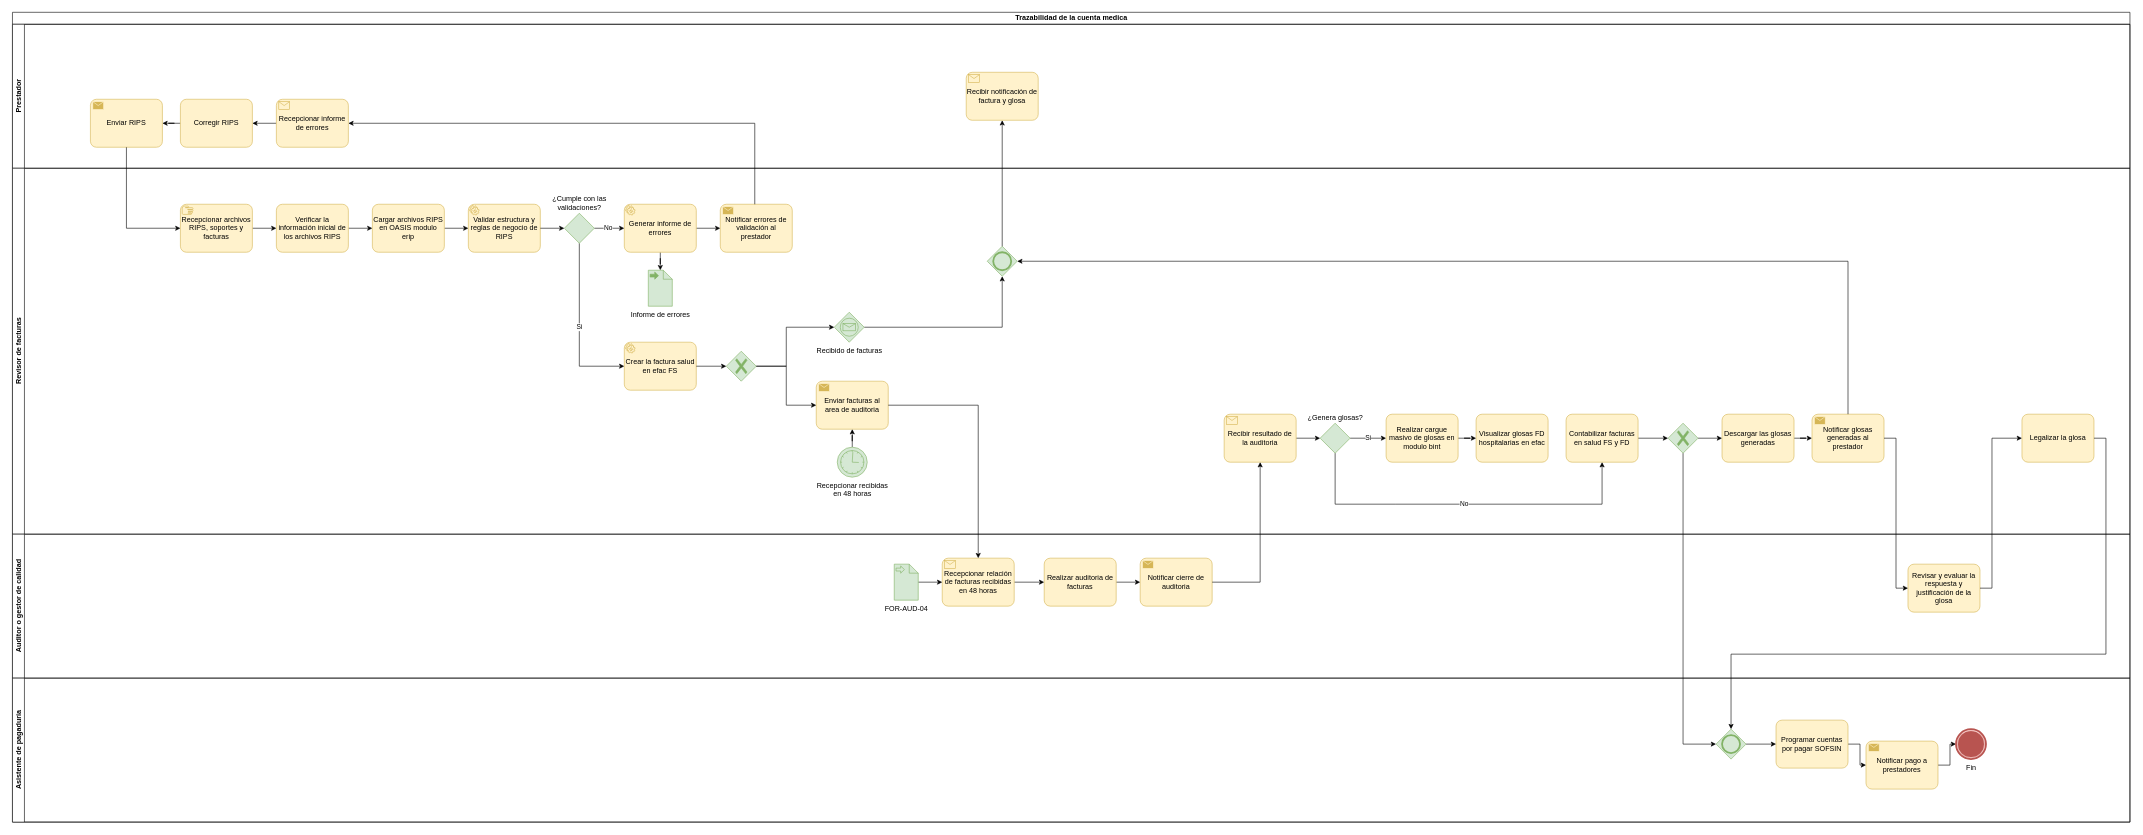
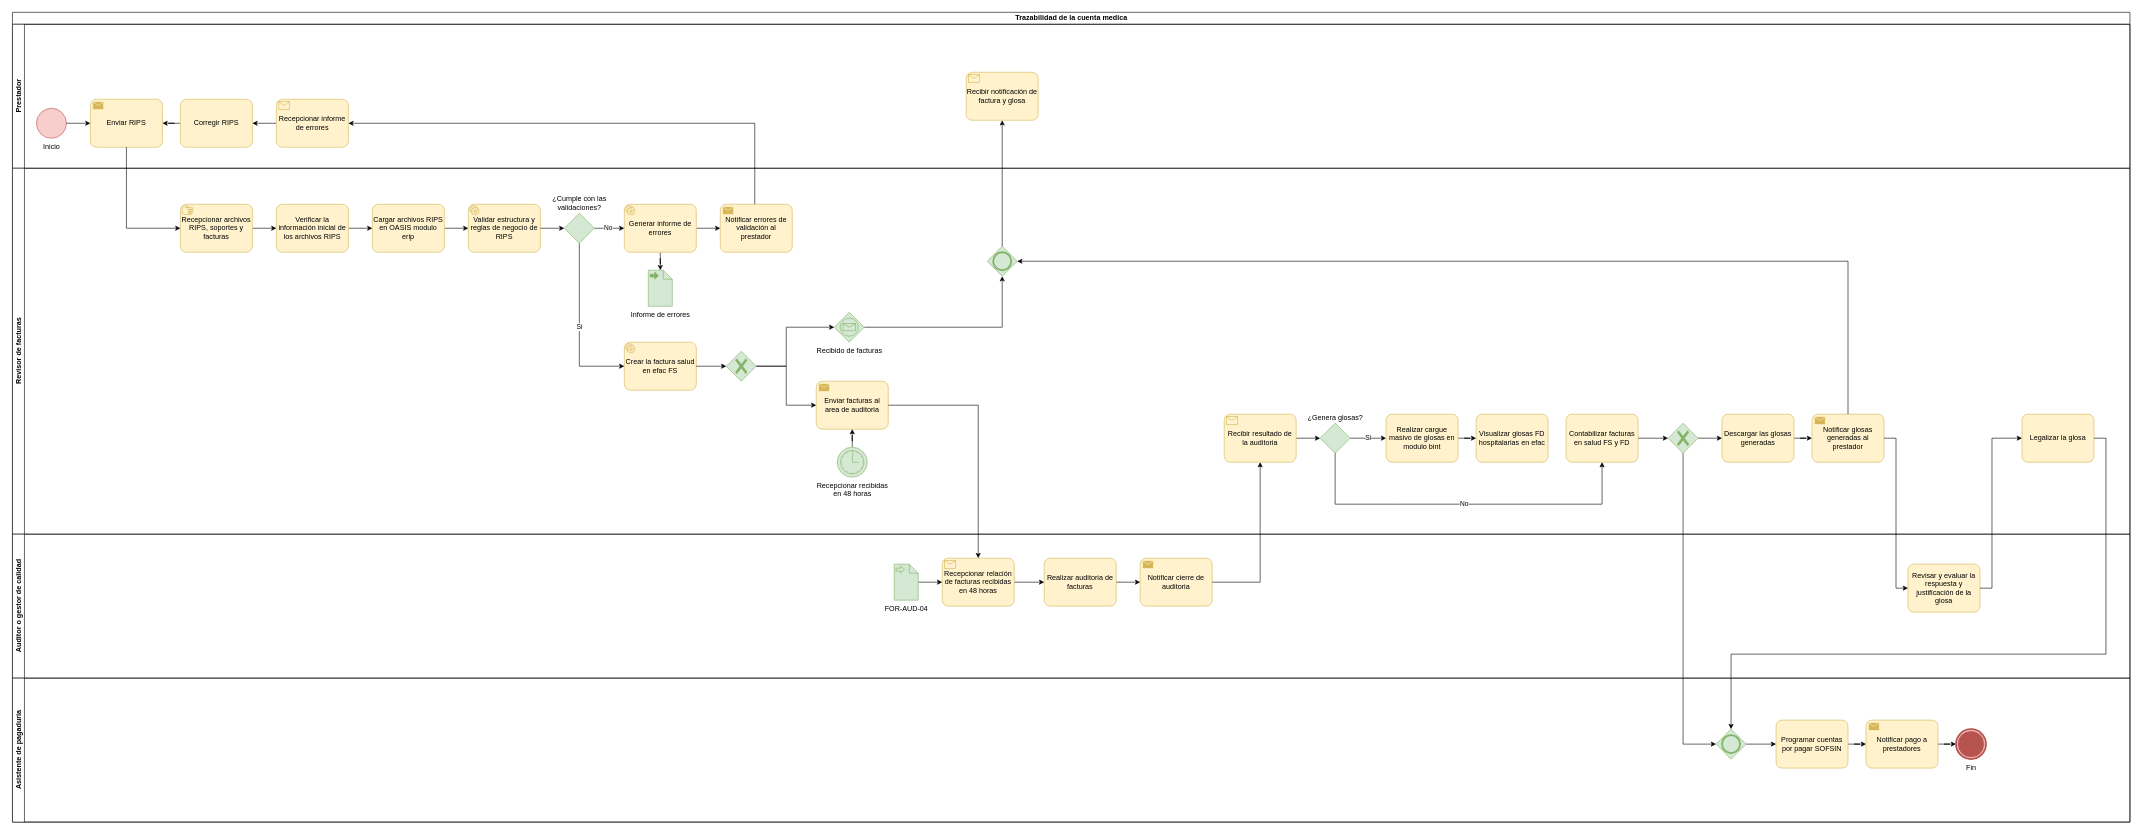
node "Inicio": added
edge "Inicio" -> "Enviar RIPS": added
node "Notificar pago a prestadores": moved (1902, 765) -> (1902, 744)
